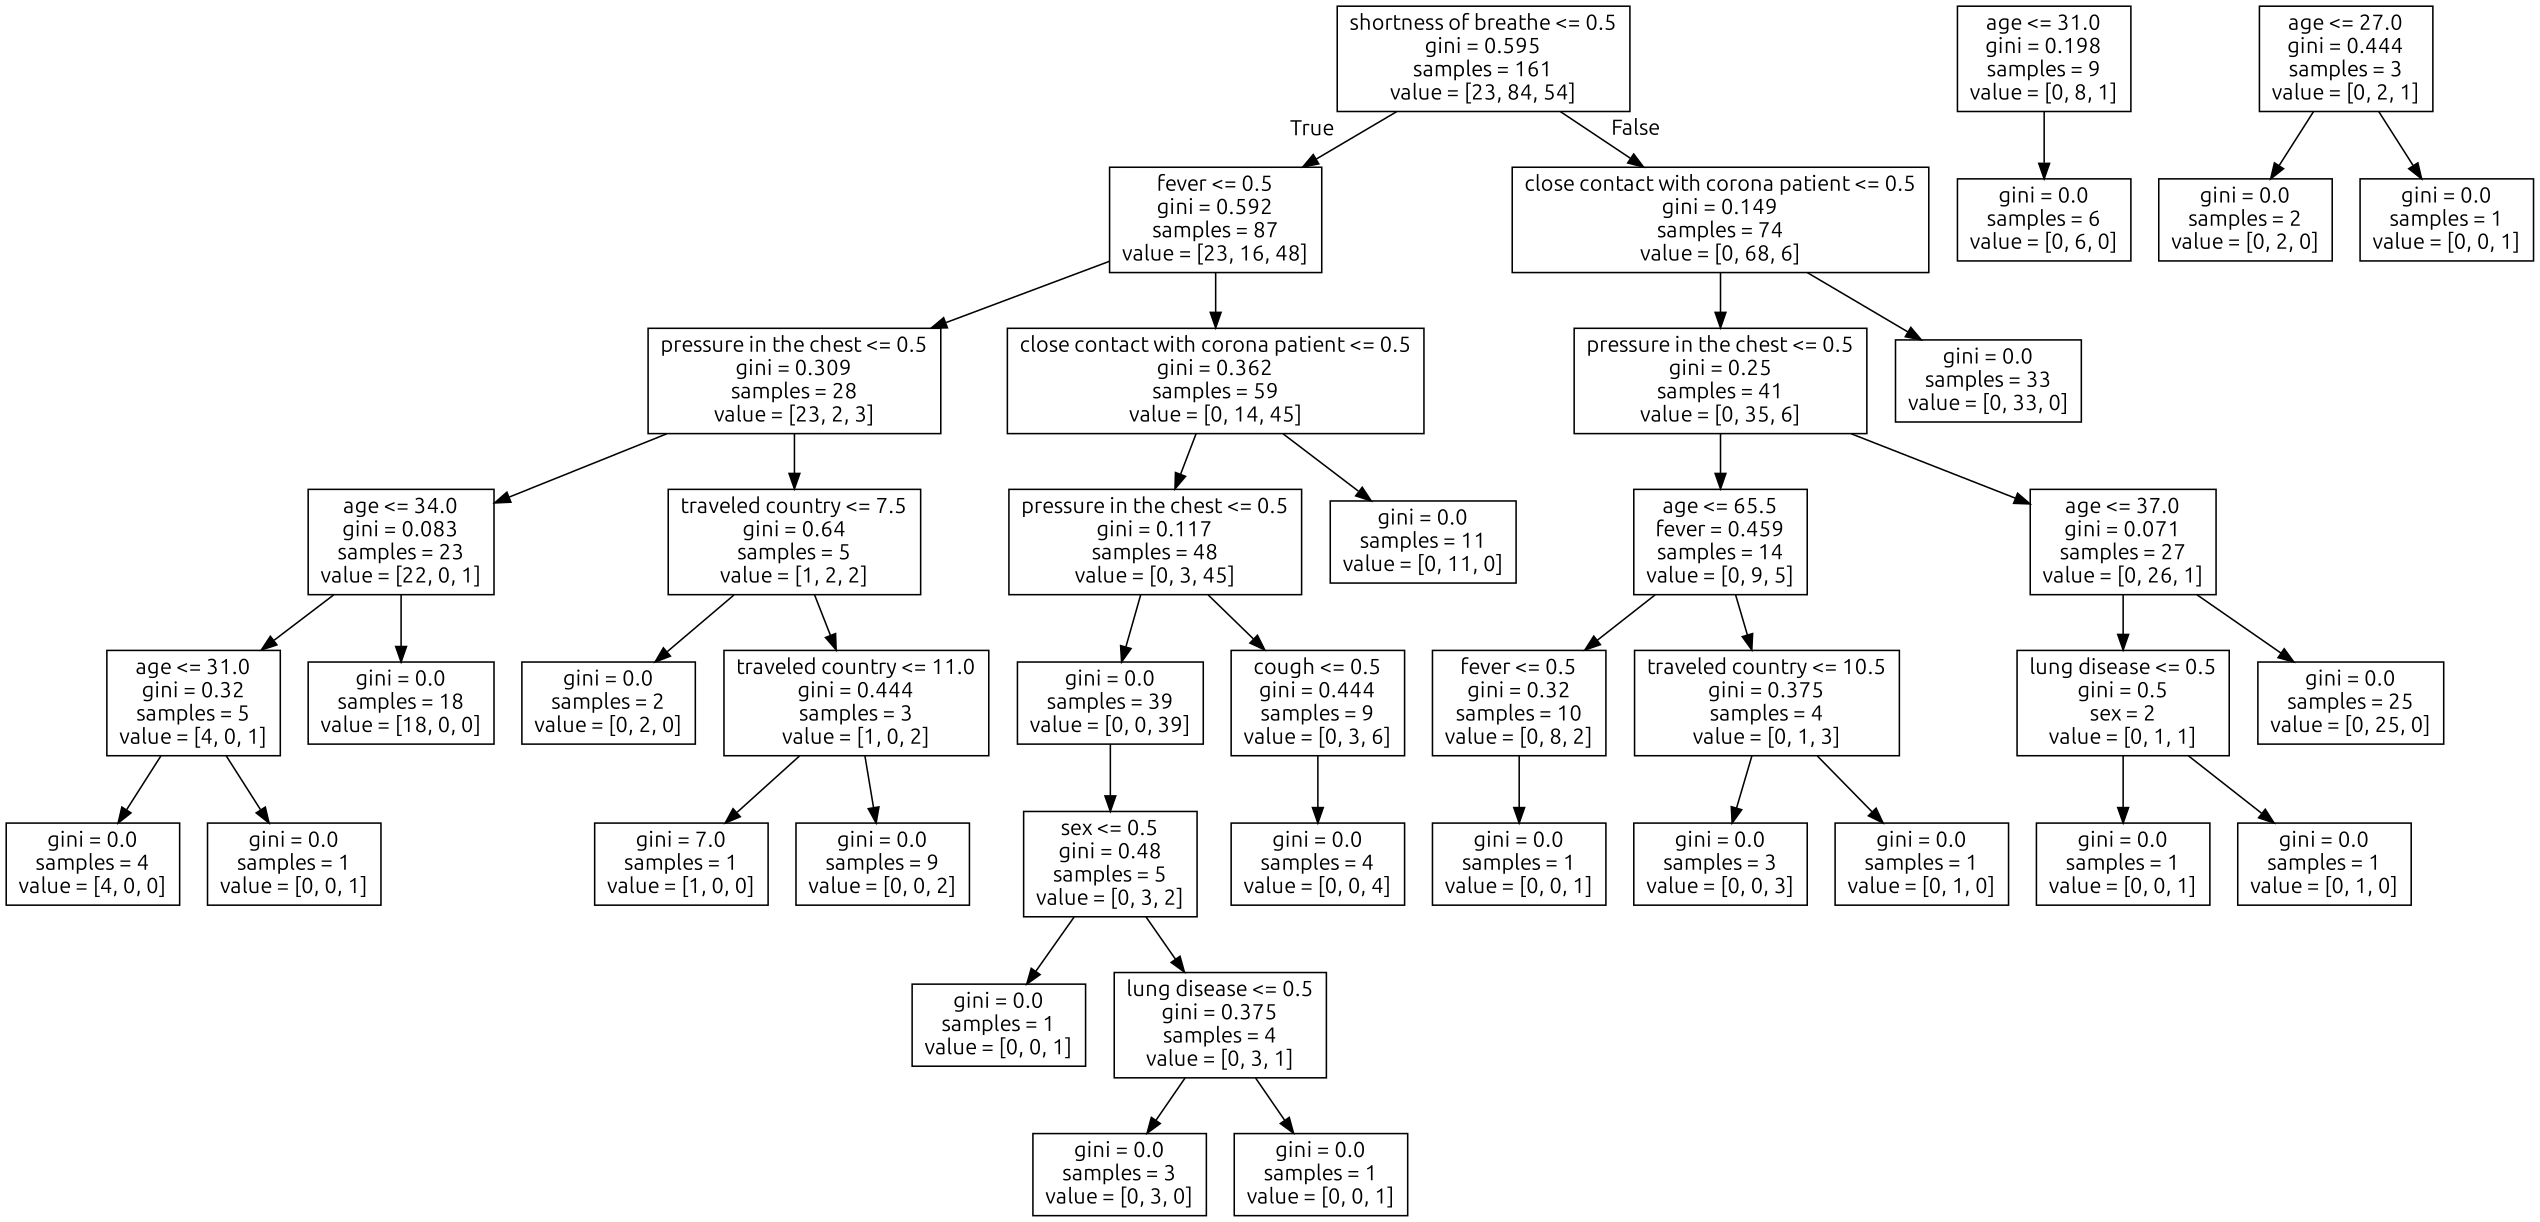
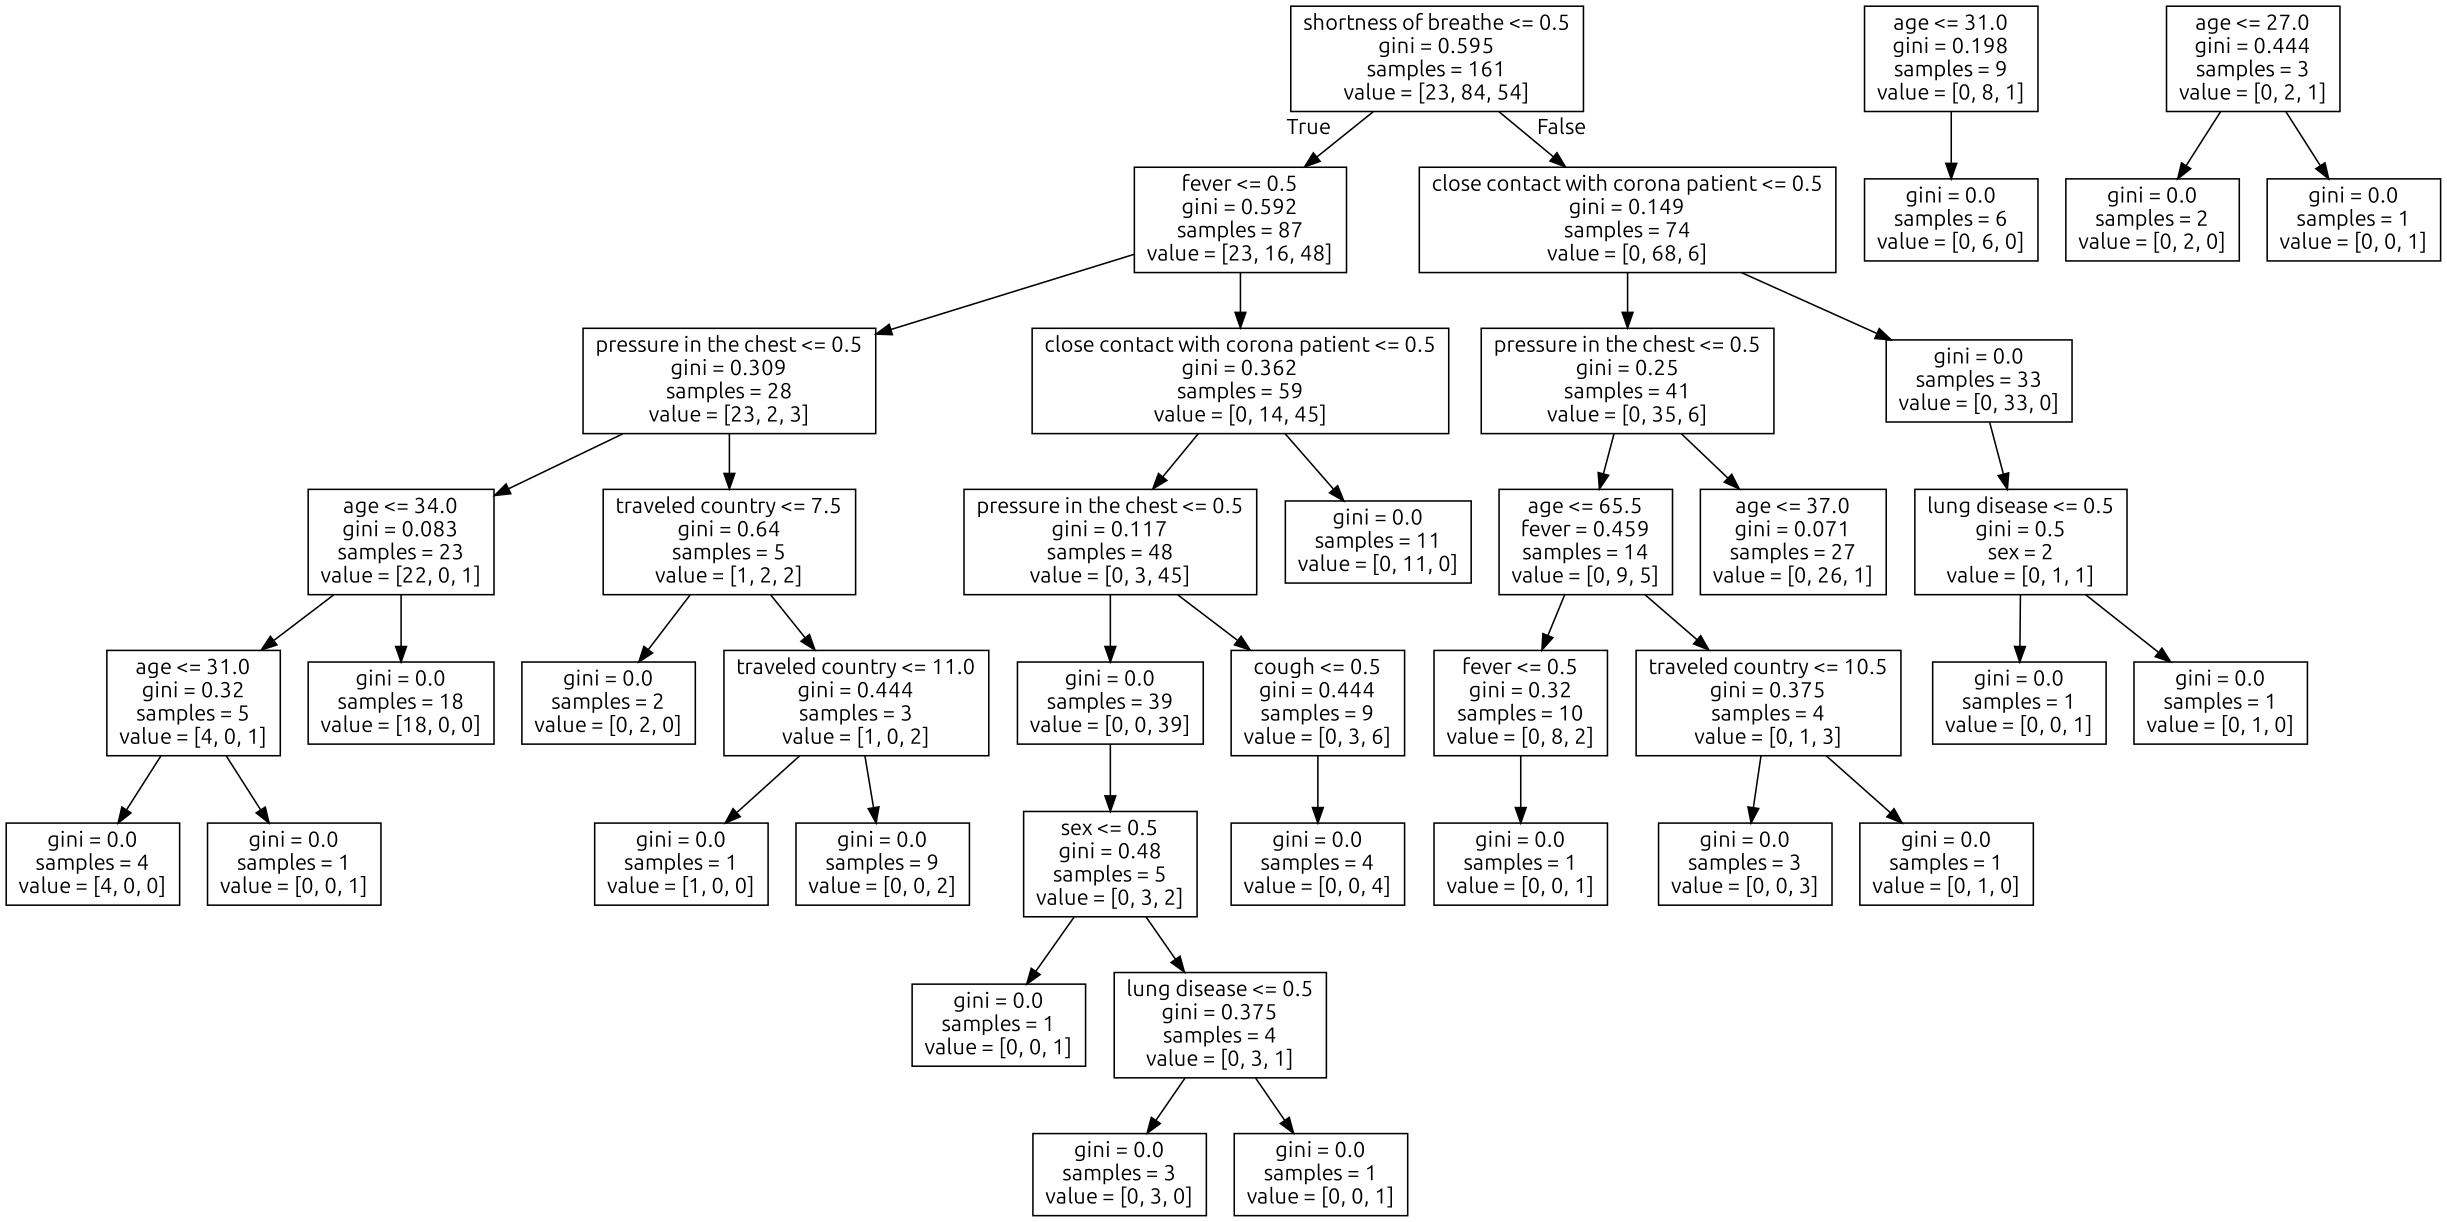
edge "age <= 37.0 gini = 0.071 samples = 27 value = [0, 26, 1]" -> "lung disease <= 0.5 gini = 0.5 sex = 2 value = [0, 1, 1]": now "gini = 0.0 samples = 33 value = [0, 33, 0]" -> "lung disease <= 0.5 gini = 0.5 sex = 2 value = [0, 1, 1]"
node "gini = 0.0 samples = 25 value = [0, 25, 0]": removed
node "gini = 7.0 samples = 1 value = [1, 0, 0]": label "gini = 7.0 samples = 1 value = [1, 0, 0]" -> "gini = 0.0 samples = 1 value = [1, 0, 0]"
